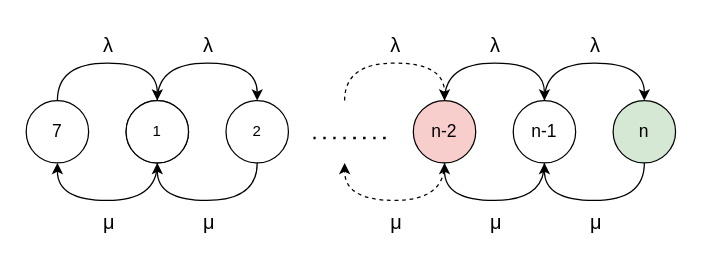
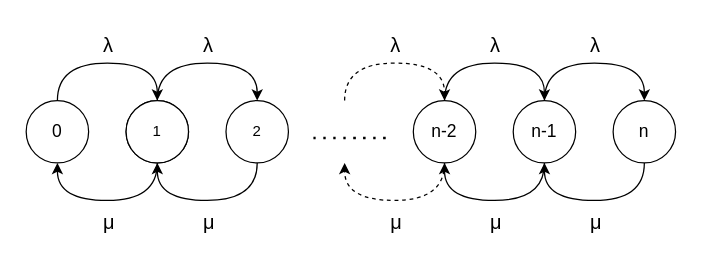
node "7": label "7" -> "0"
node "n-2": fillcolor #f8cecc -> #ffffff
node "n": fillcolor #d5e8d4 -> #ffffff
